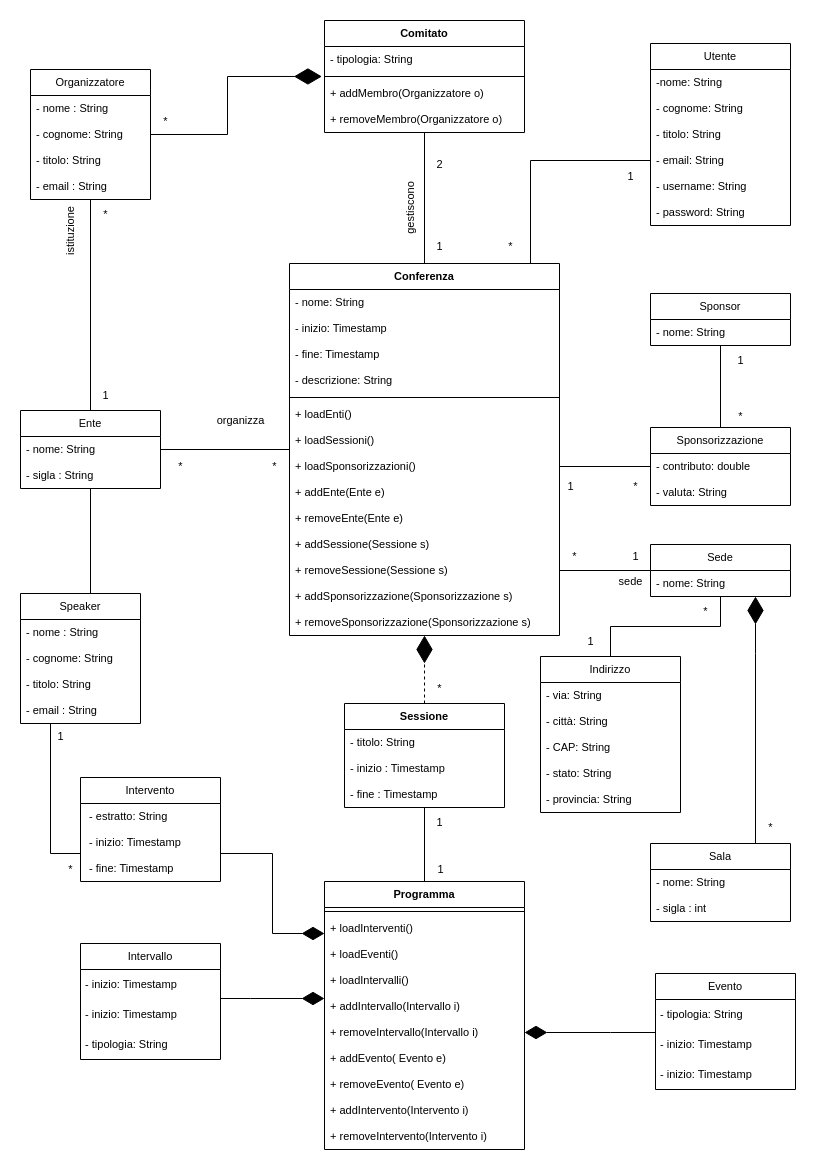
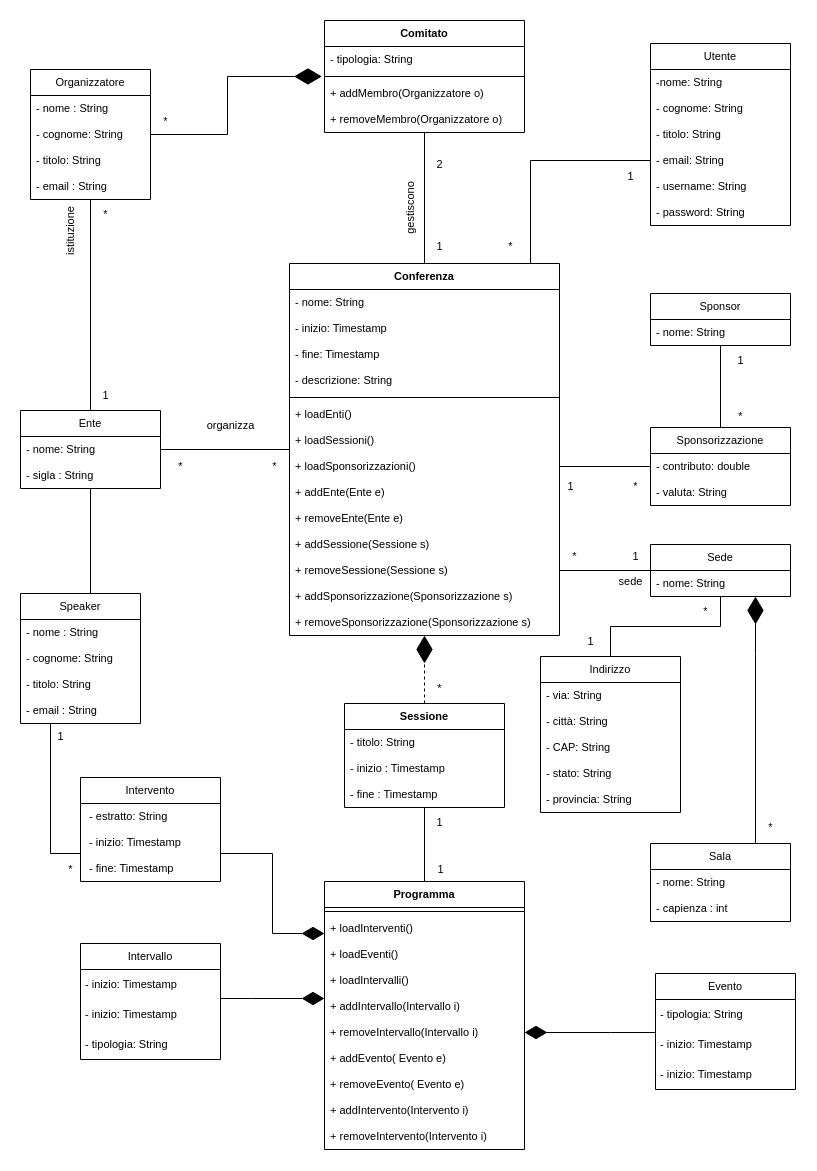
node "organizza": moved (241, 421) -> (231, 426)
node "- sigla : int": label "- sigla : int" -> "- capienza : int"
